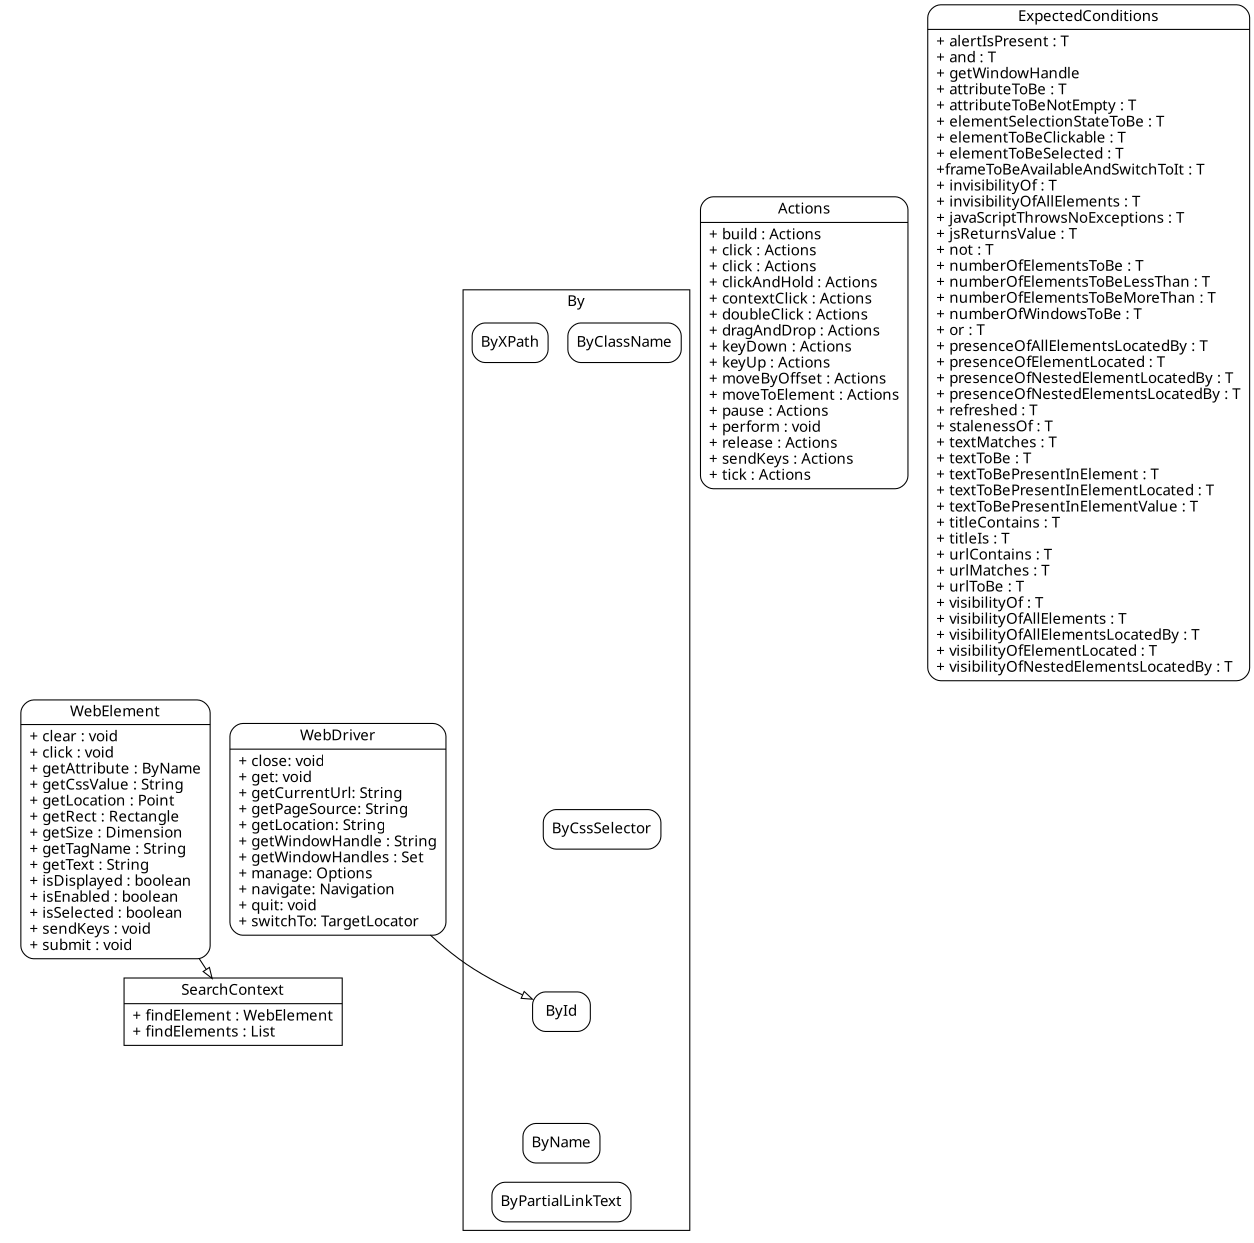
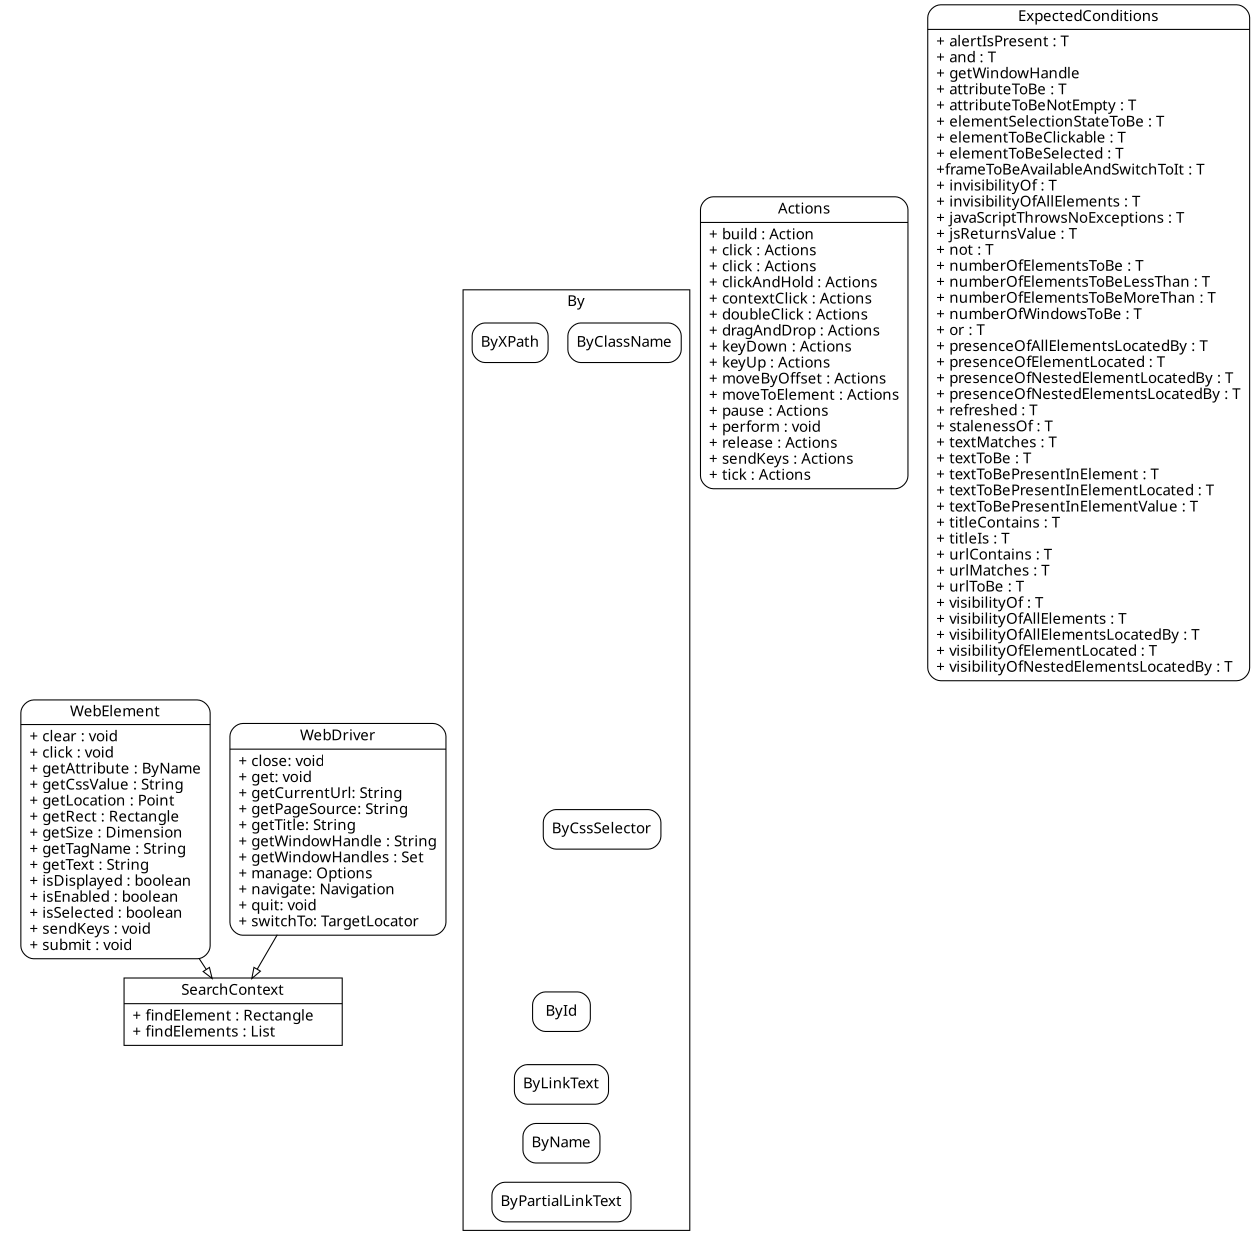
node "Actions": text "+ build : Actions" -> "+ build : Action"
node "WebDriver": text "+ getLocation: String" -> "+ getTitle: String"
edge "WebDriver" -- "ById": now "WebDriver" -- "SearchContext"
node "SearchContext": text "+ findElement : WebElement" -> "+ findElement : Rectangle"
node "ByLinkText": added
